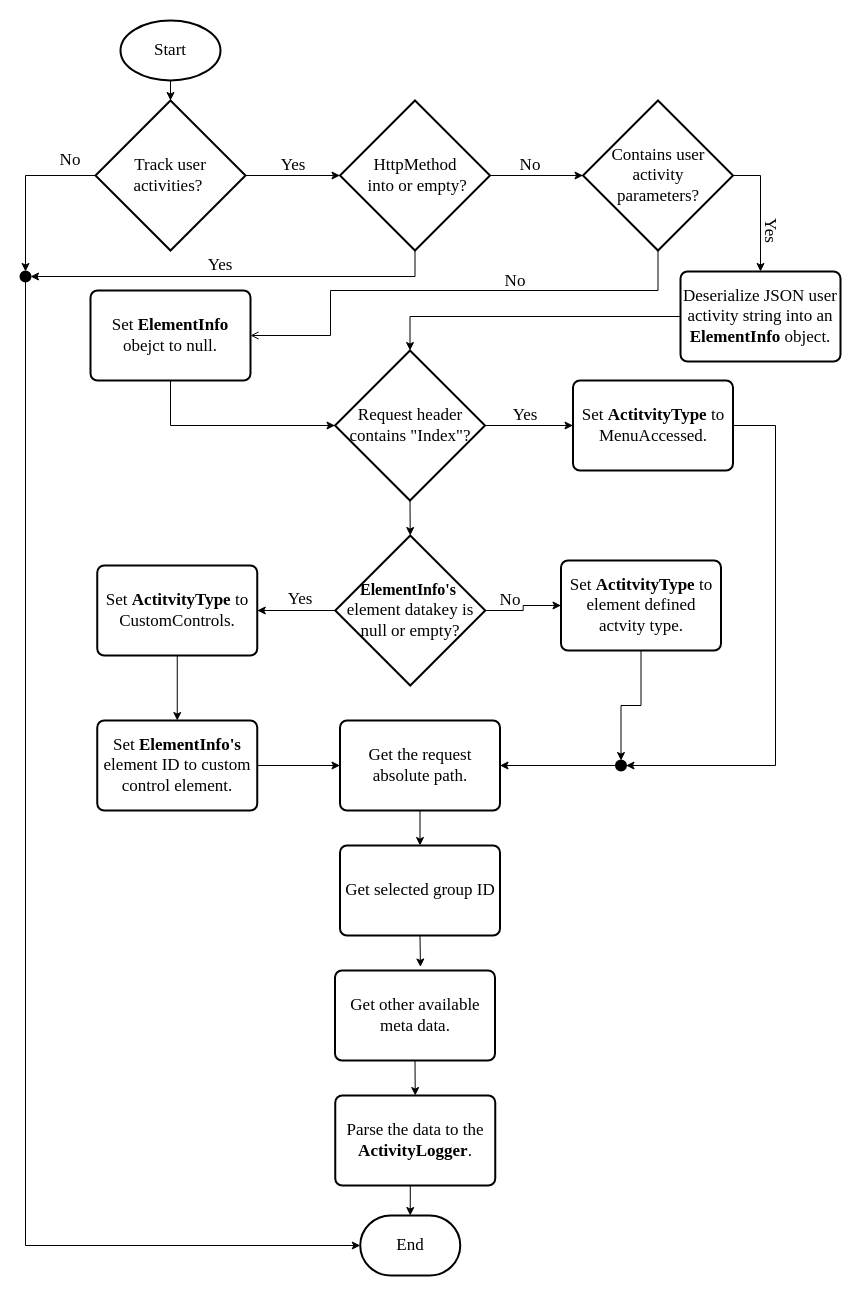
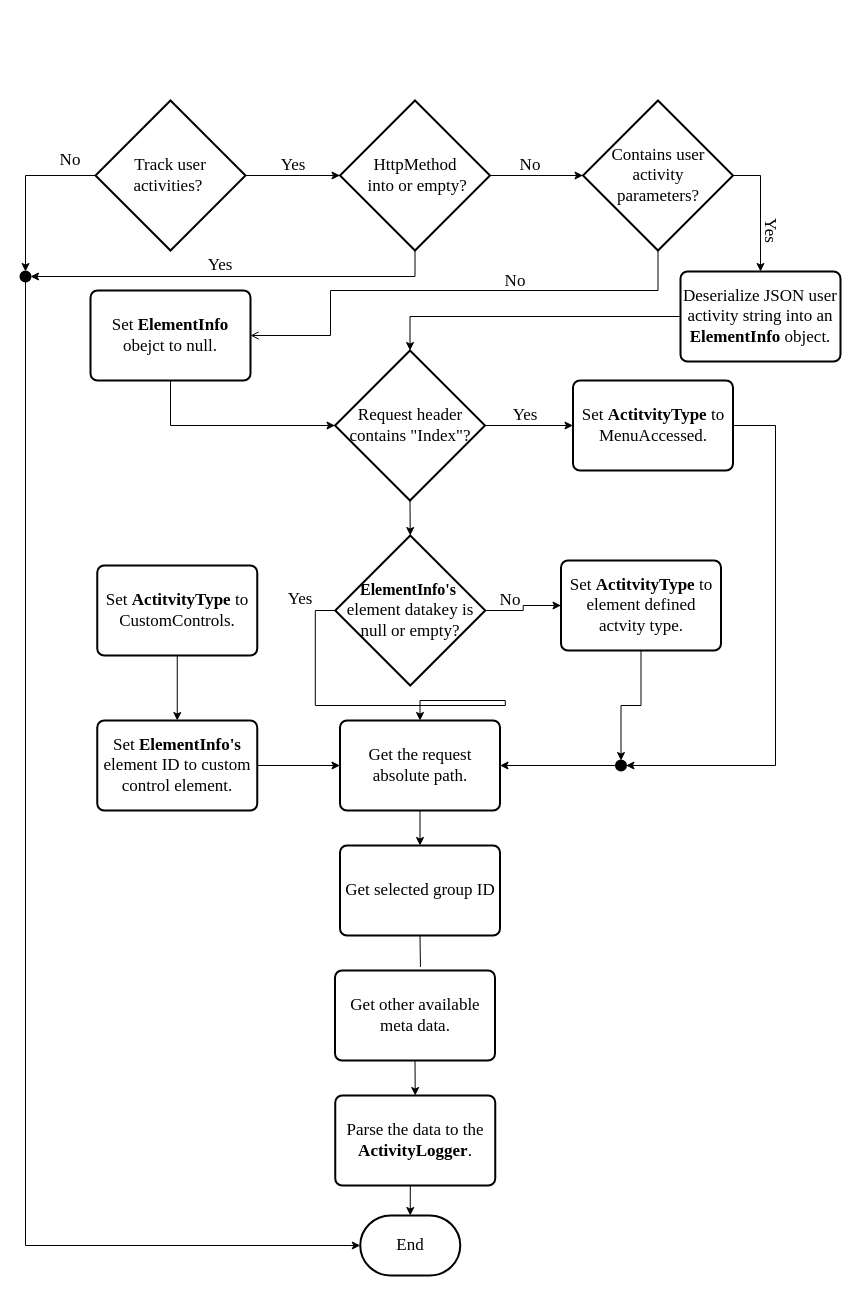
node "Start": removed
edge "Start" -> "Track user activities?": removed
edge "ElementInfo's element datakey is null or empty?" -> "Set ActitvityType to CustomControls.": now "ElementInfo's element datakey is null or empty?" -> "Get the request absolute path."
edge "Get selected group ID" -> "Get other available meta data.": arrowhead classic -> none
